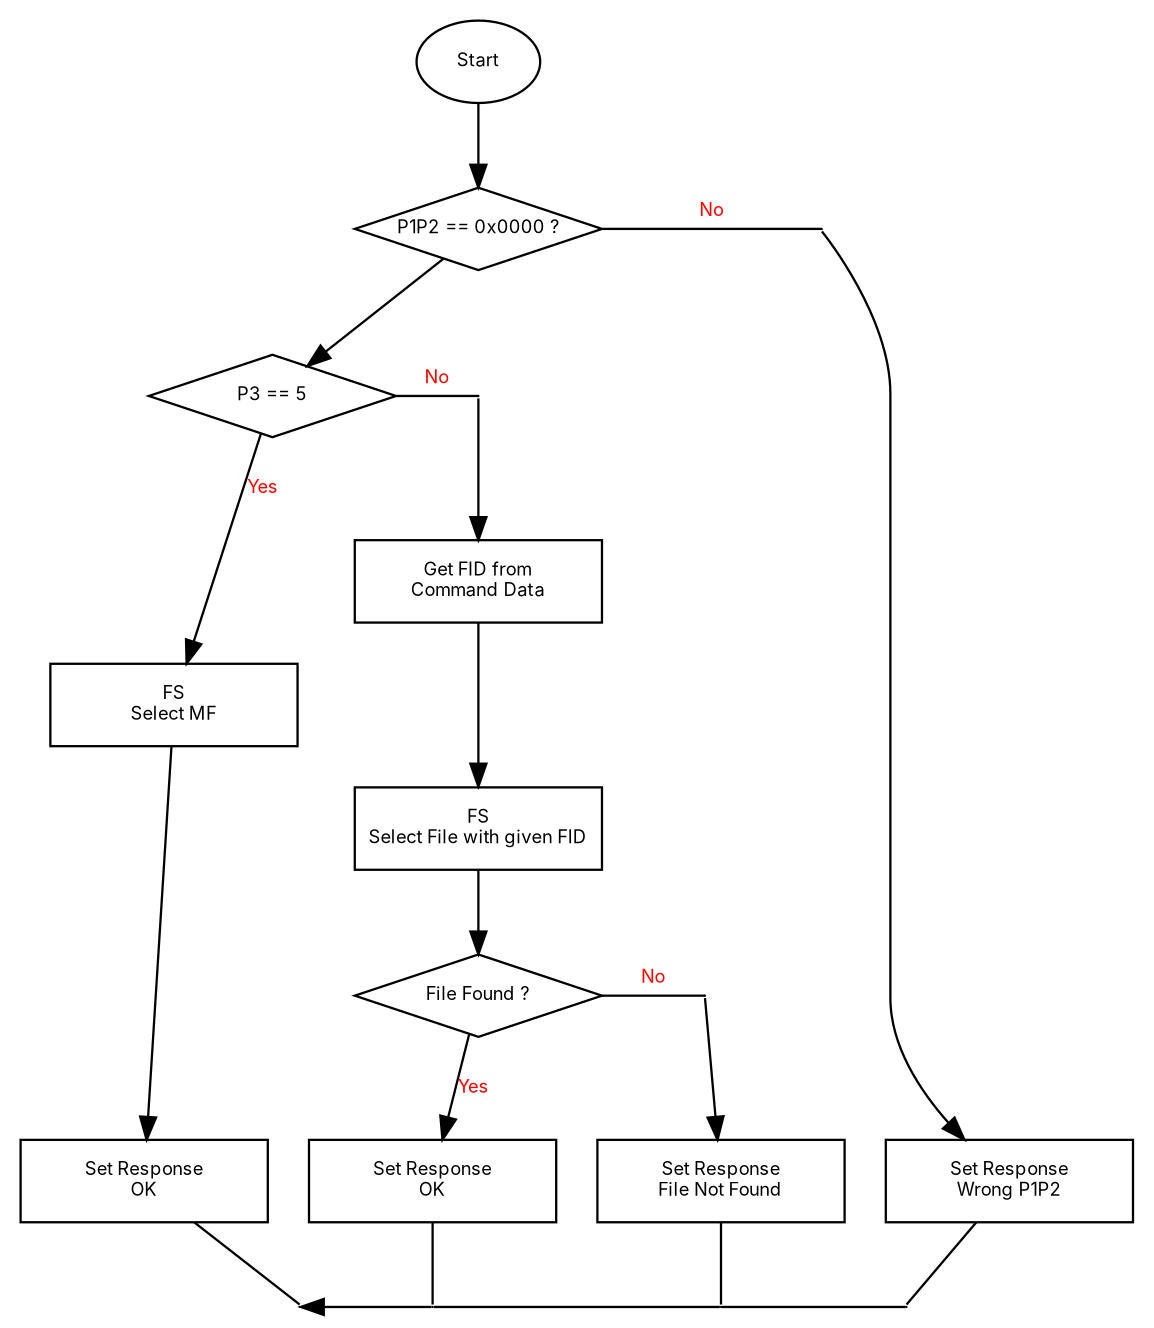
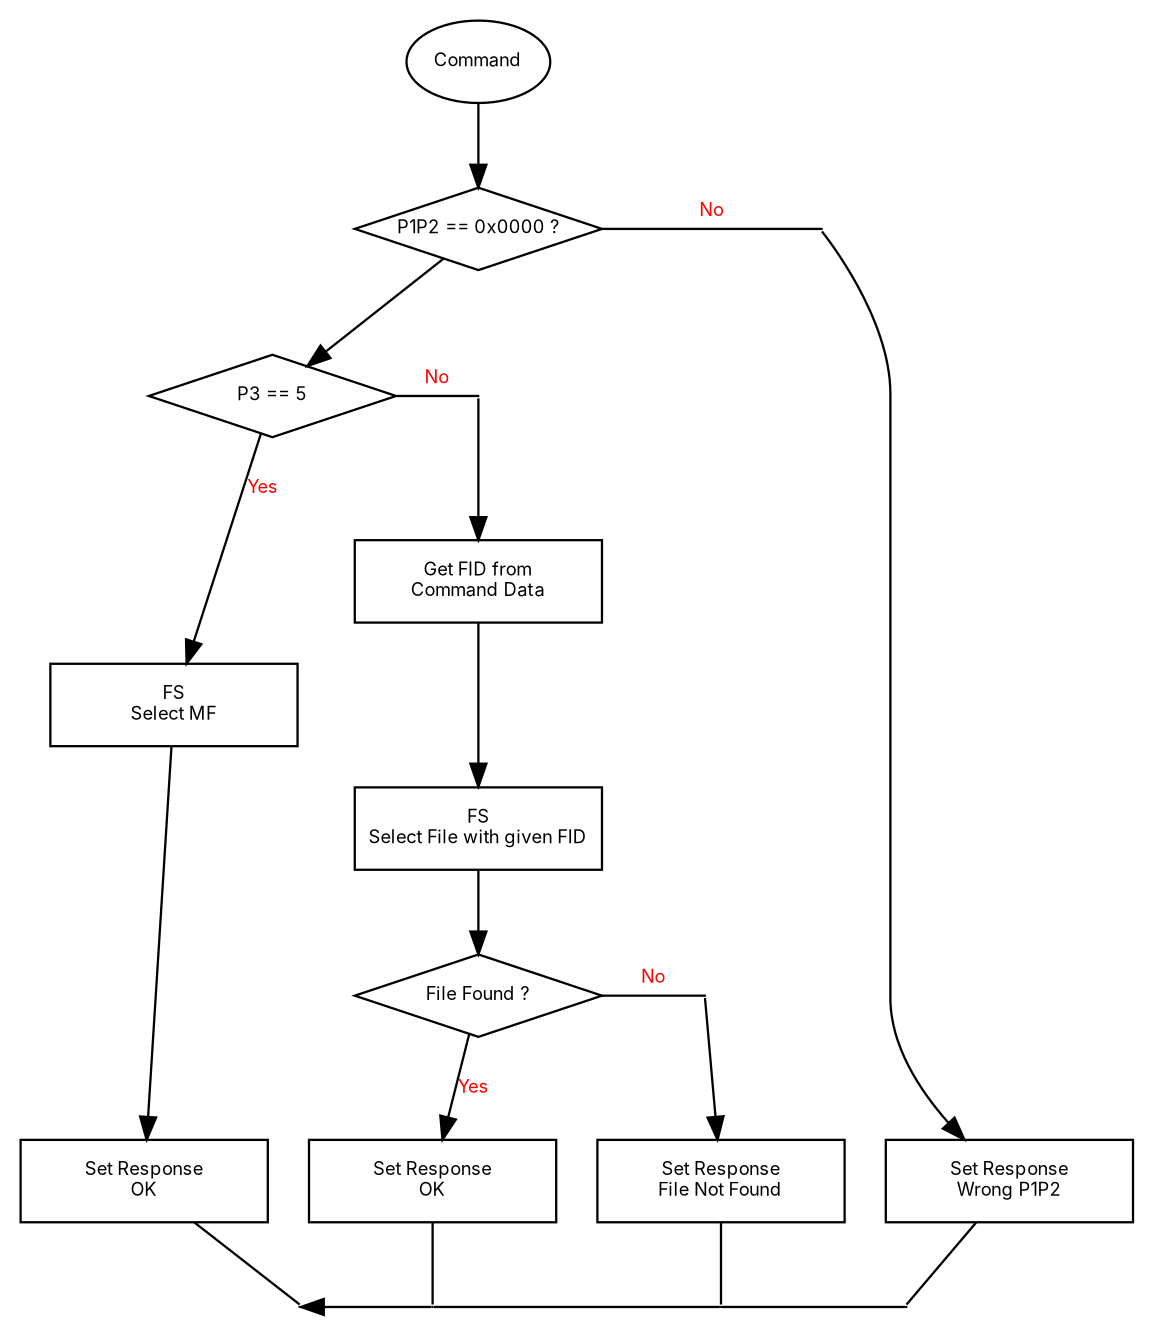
node "Start": label "Start" -> "Command"
